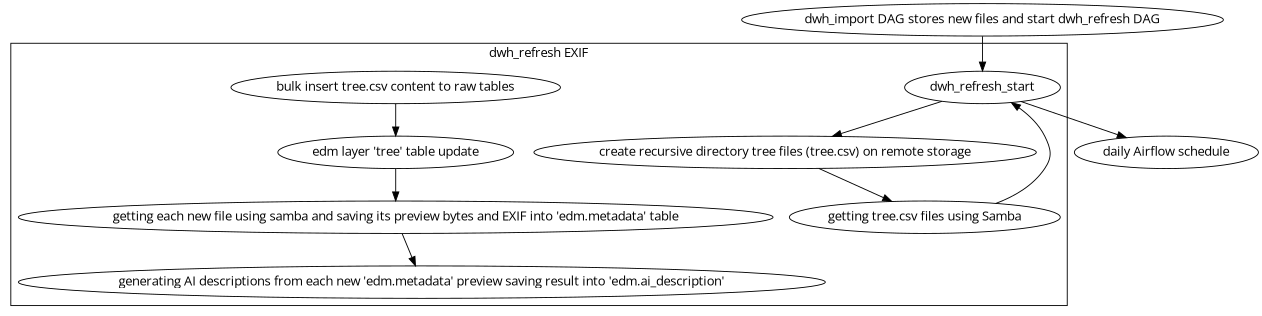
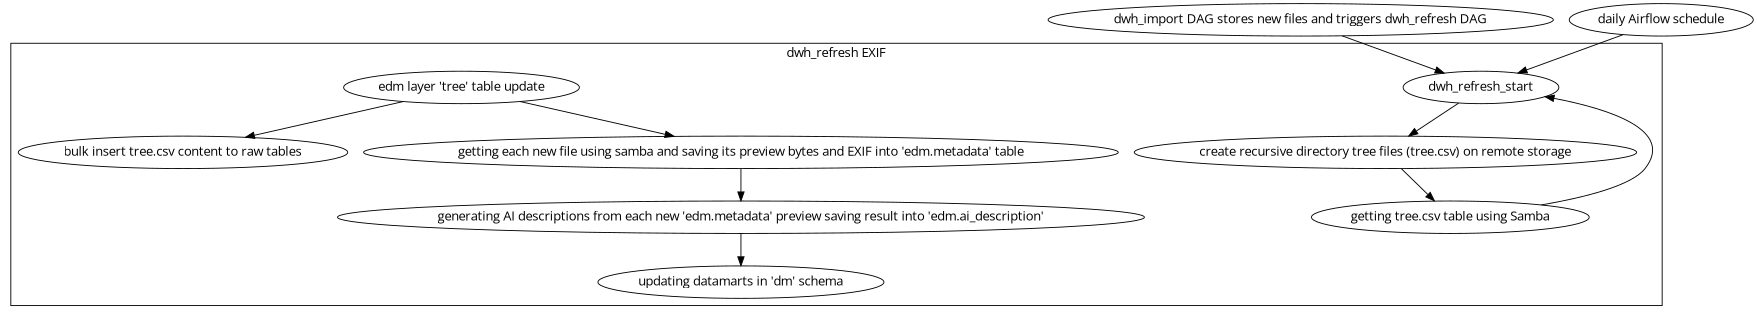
node "dwh_import DAG stores new files and start dwh_refresh DAG": label "dwh_import DAG stores new files and start dwh_refresh DAG" -> "dwh_import DAG stores new files and triggers dwh_refresh DAG"
edge "bulk insert tree.csv content to raw tables" -> "edm layer 'tree' table update": reversed
edge "dwh_refresh_start" -> "daily Airflow schedule": reversed
node "getting tree.csv files using Samba": label "getting tree.csv files using Samba" -> "getting tree.csv table using Samba"
node "updating datamarts in 'dm' schema": added
